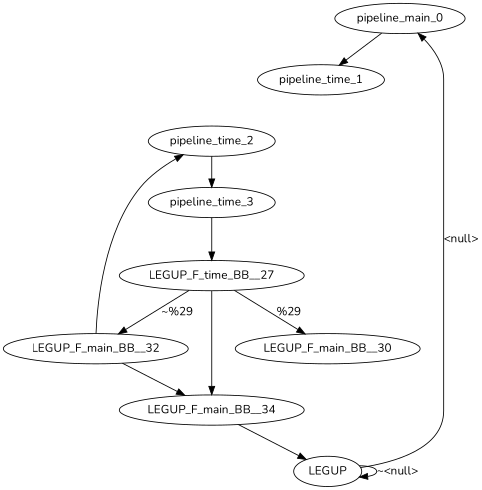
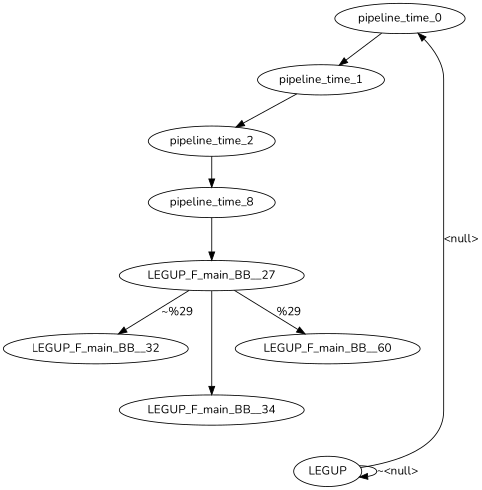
node "pipeline_main_0": label "pipeline_main_0" -> "pipeline_time_0"
node "pipeline_time_3": label "pipeline_time_3" -> "pipeline_time_8"
edge "LEGUP_F_main_BB__32" -> "pipeline_time_2": now "pipeline_time_1" -> "pipeline_time_2"
node "LEGUP_F_time_BB__27": label "LEGUP_F_time_BB__27" -> "LEGUP_F_main_BB__27"
node "LEGUP_F_main_BB__30": label "LEGUP_F_main_BB__30" -> "LEGUP_F_main_BB__60"
edge "LEGUP_F_main_BB__32" -> "LEGUP_F_main_BB__34": removed
edge "LEGUP_F_main_BB__34" -> "LEGUP": removed
